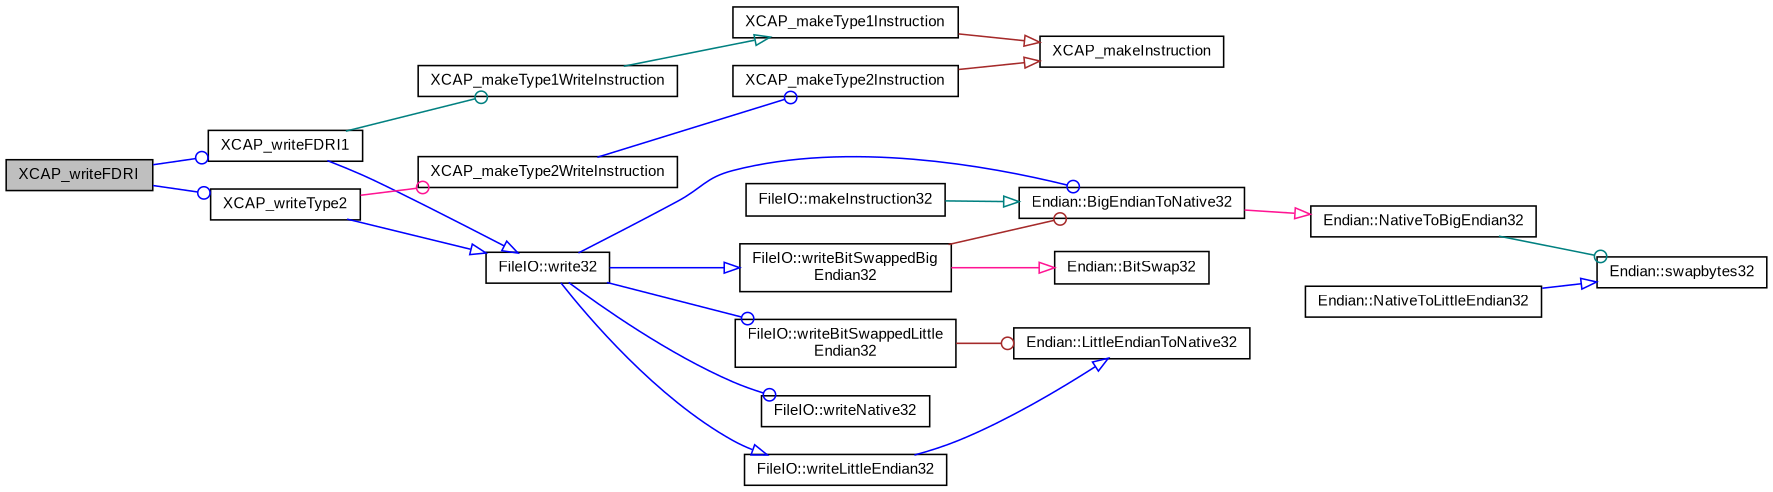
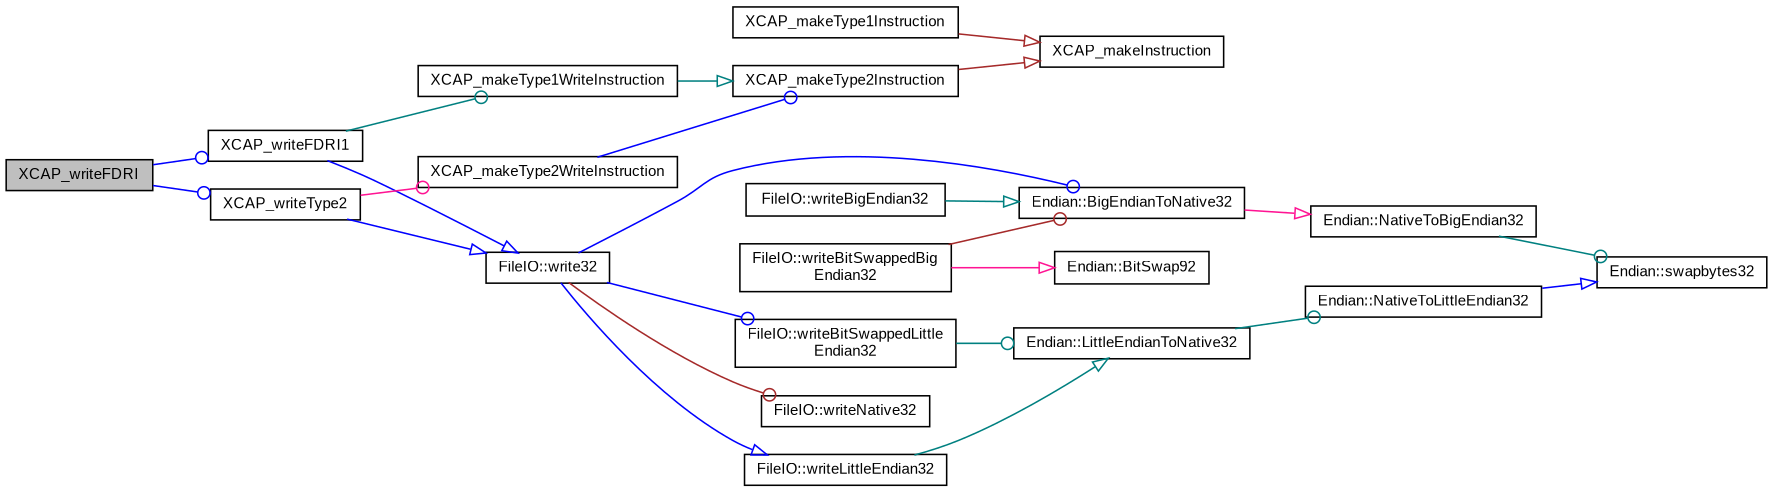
edge "XCAP_makeType1WriteInstruction" -> "XCAP_makeType1Instruction": now "XCAP_makeType1WriteInstruction" -> "XCAP_makeType2Instruction"
node "FileIO::makeInstruction32": label "FileIO::makeInstruction32" -> "FileIO::writeBigEndian32"
edge "FileIO::write32" -> "FileIO::writeBitSwappedBig Endian32": removed
node "Endian::BitSwap32": label "Endian::BitSwap32" -> "Endian::BitSwap92"
edge "Endian::LittleEndianToNative32" -> "Endian::NativeToLittleEndian32": added
edge "FileIO::writeBitSwappedLittle Endian32" -> "Endian::LittleEndianToNative32": color brown -> teal
edge "FileIO::write32" -> "FileIO::writeNative32": color blue -> brown
edge "FileIO::writeLittleEndian32" -> "Endian::LittleEndianToNative32": color blue -> teal
